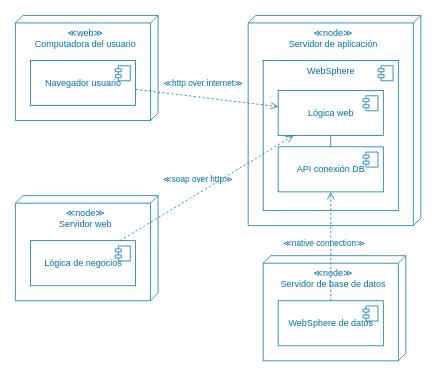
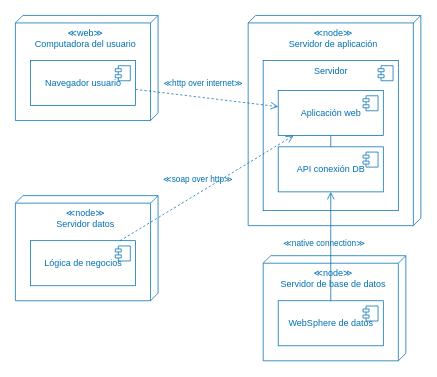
node "WebSphere": label "WebSphere" -> "Servidor"
node "Lógica web": label "Lógica web" -> "Aplicación web"
node "≪node≫ Servidor web": label "≪node≫ Servidor web" -> "≪node≫ Servidor datos"
edge "WebSphere de datos" -> "API conexión DB": style dashed -> solid
